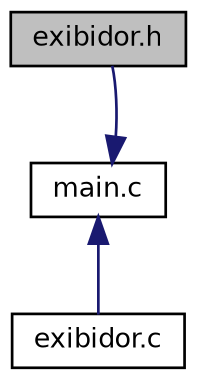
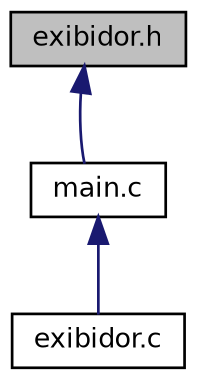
edge "exibidor.h" -> "main.c": reversed
